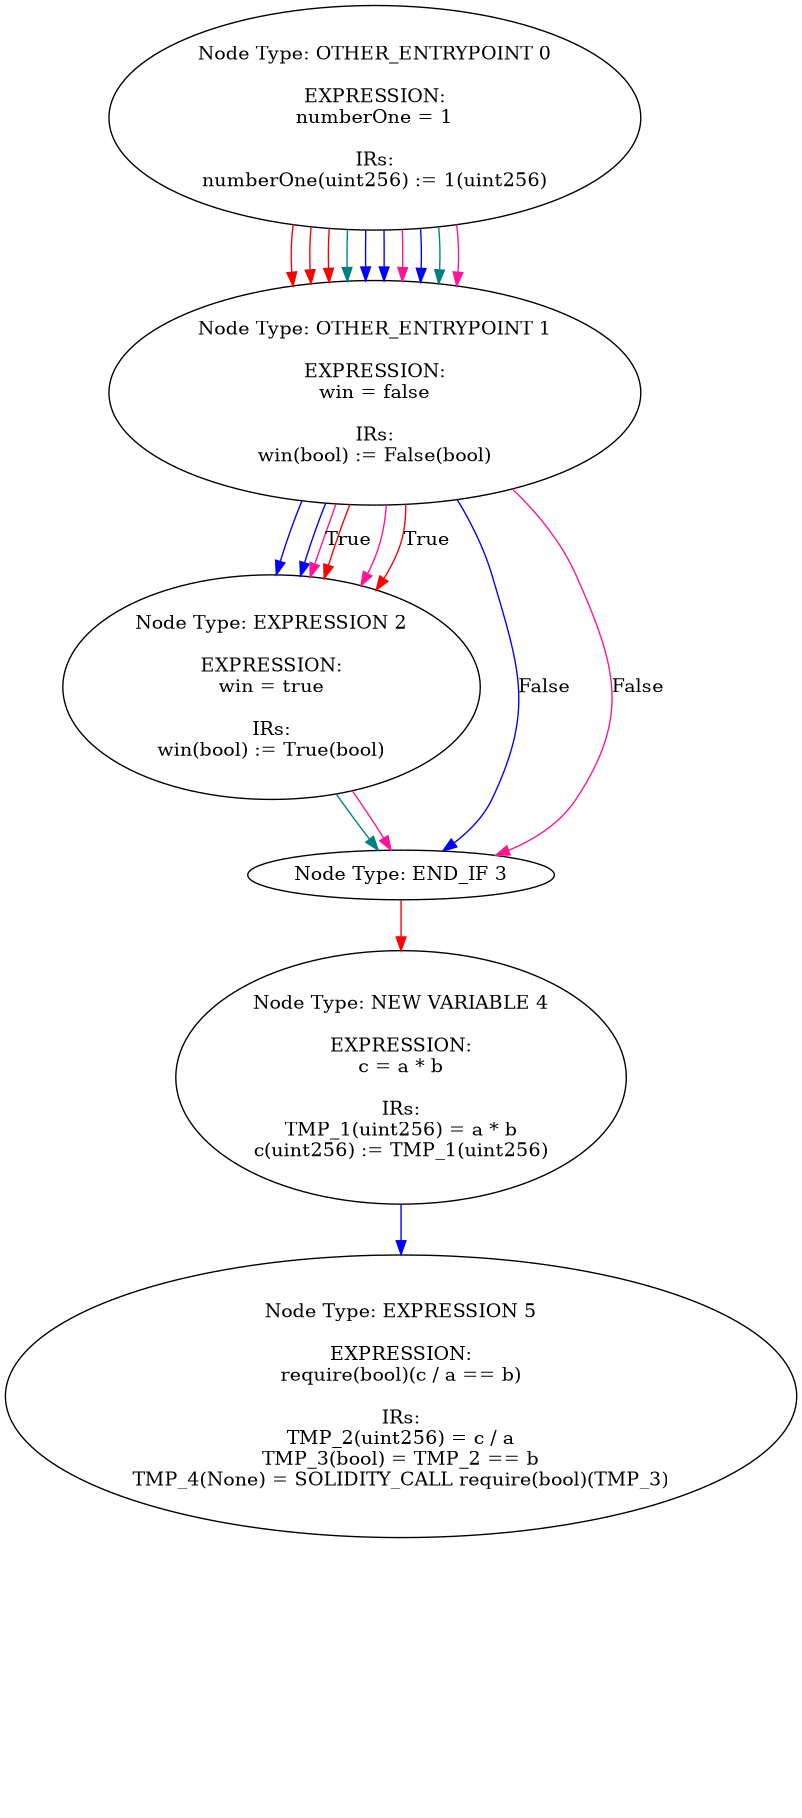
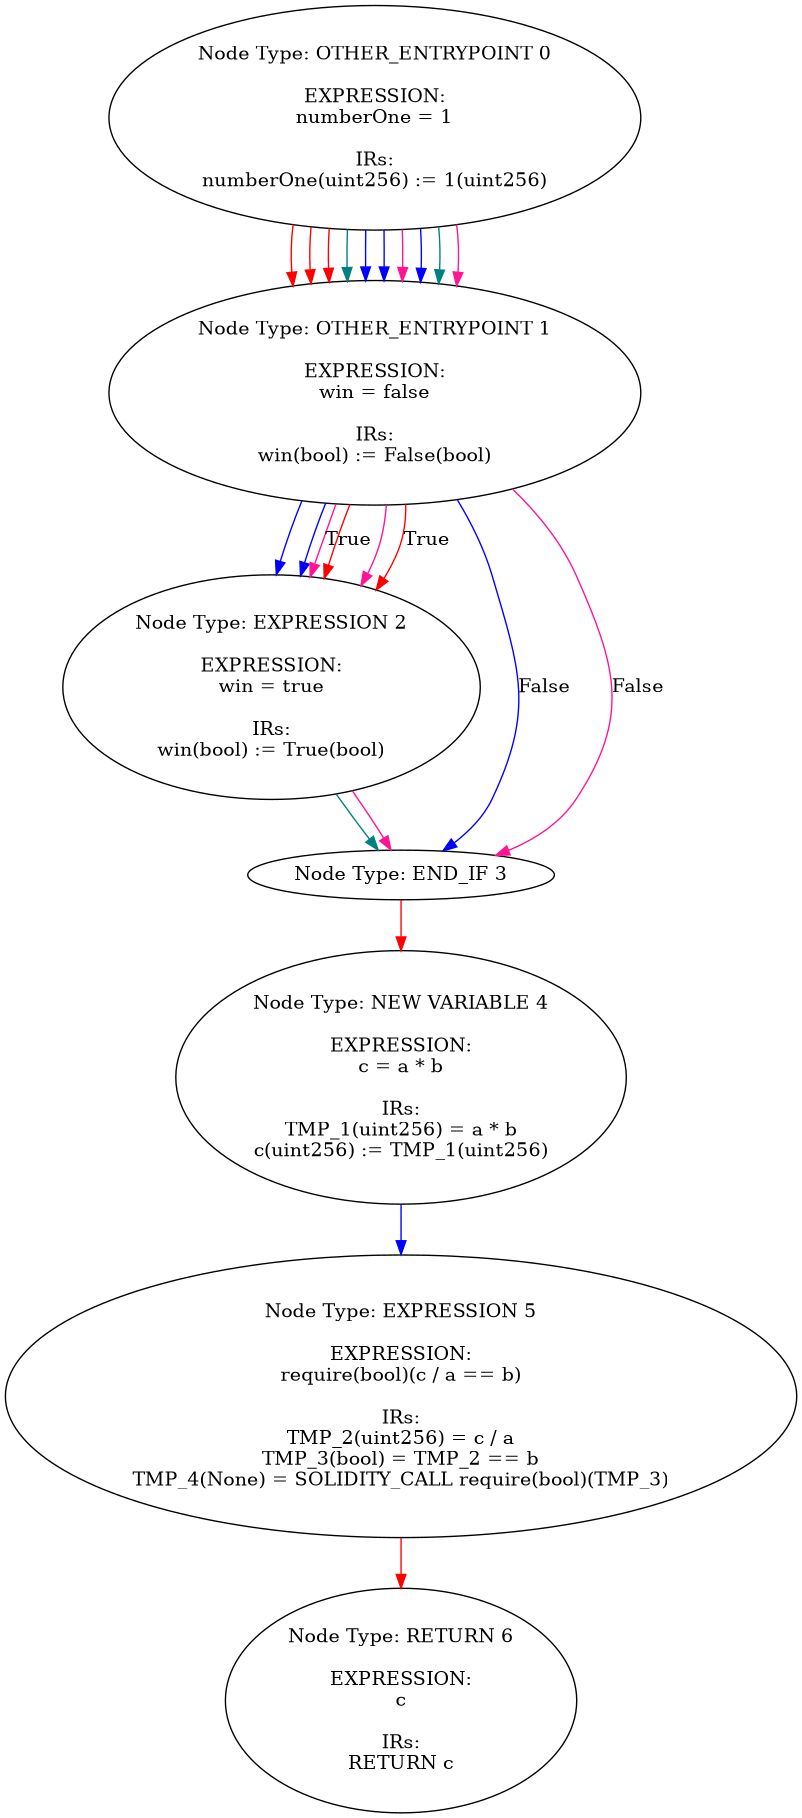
node "Node Type: RETURN 6 EXPRESSION: c IRs: RETURN c": added
